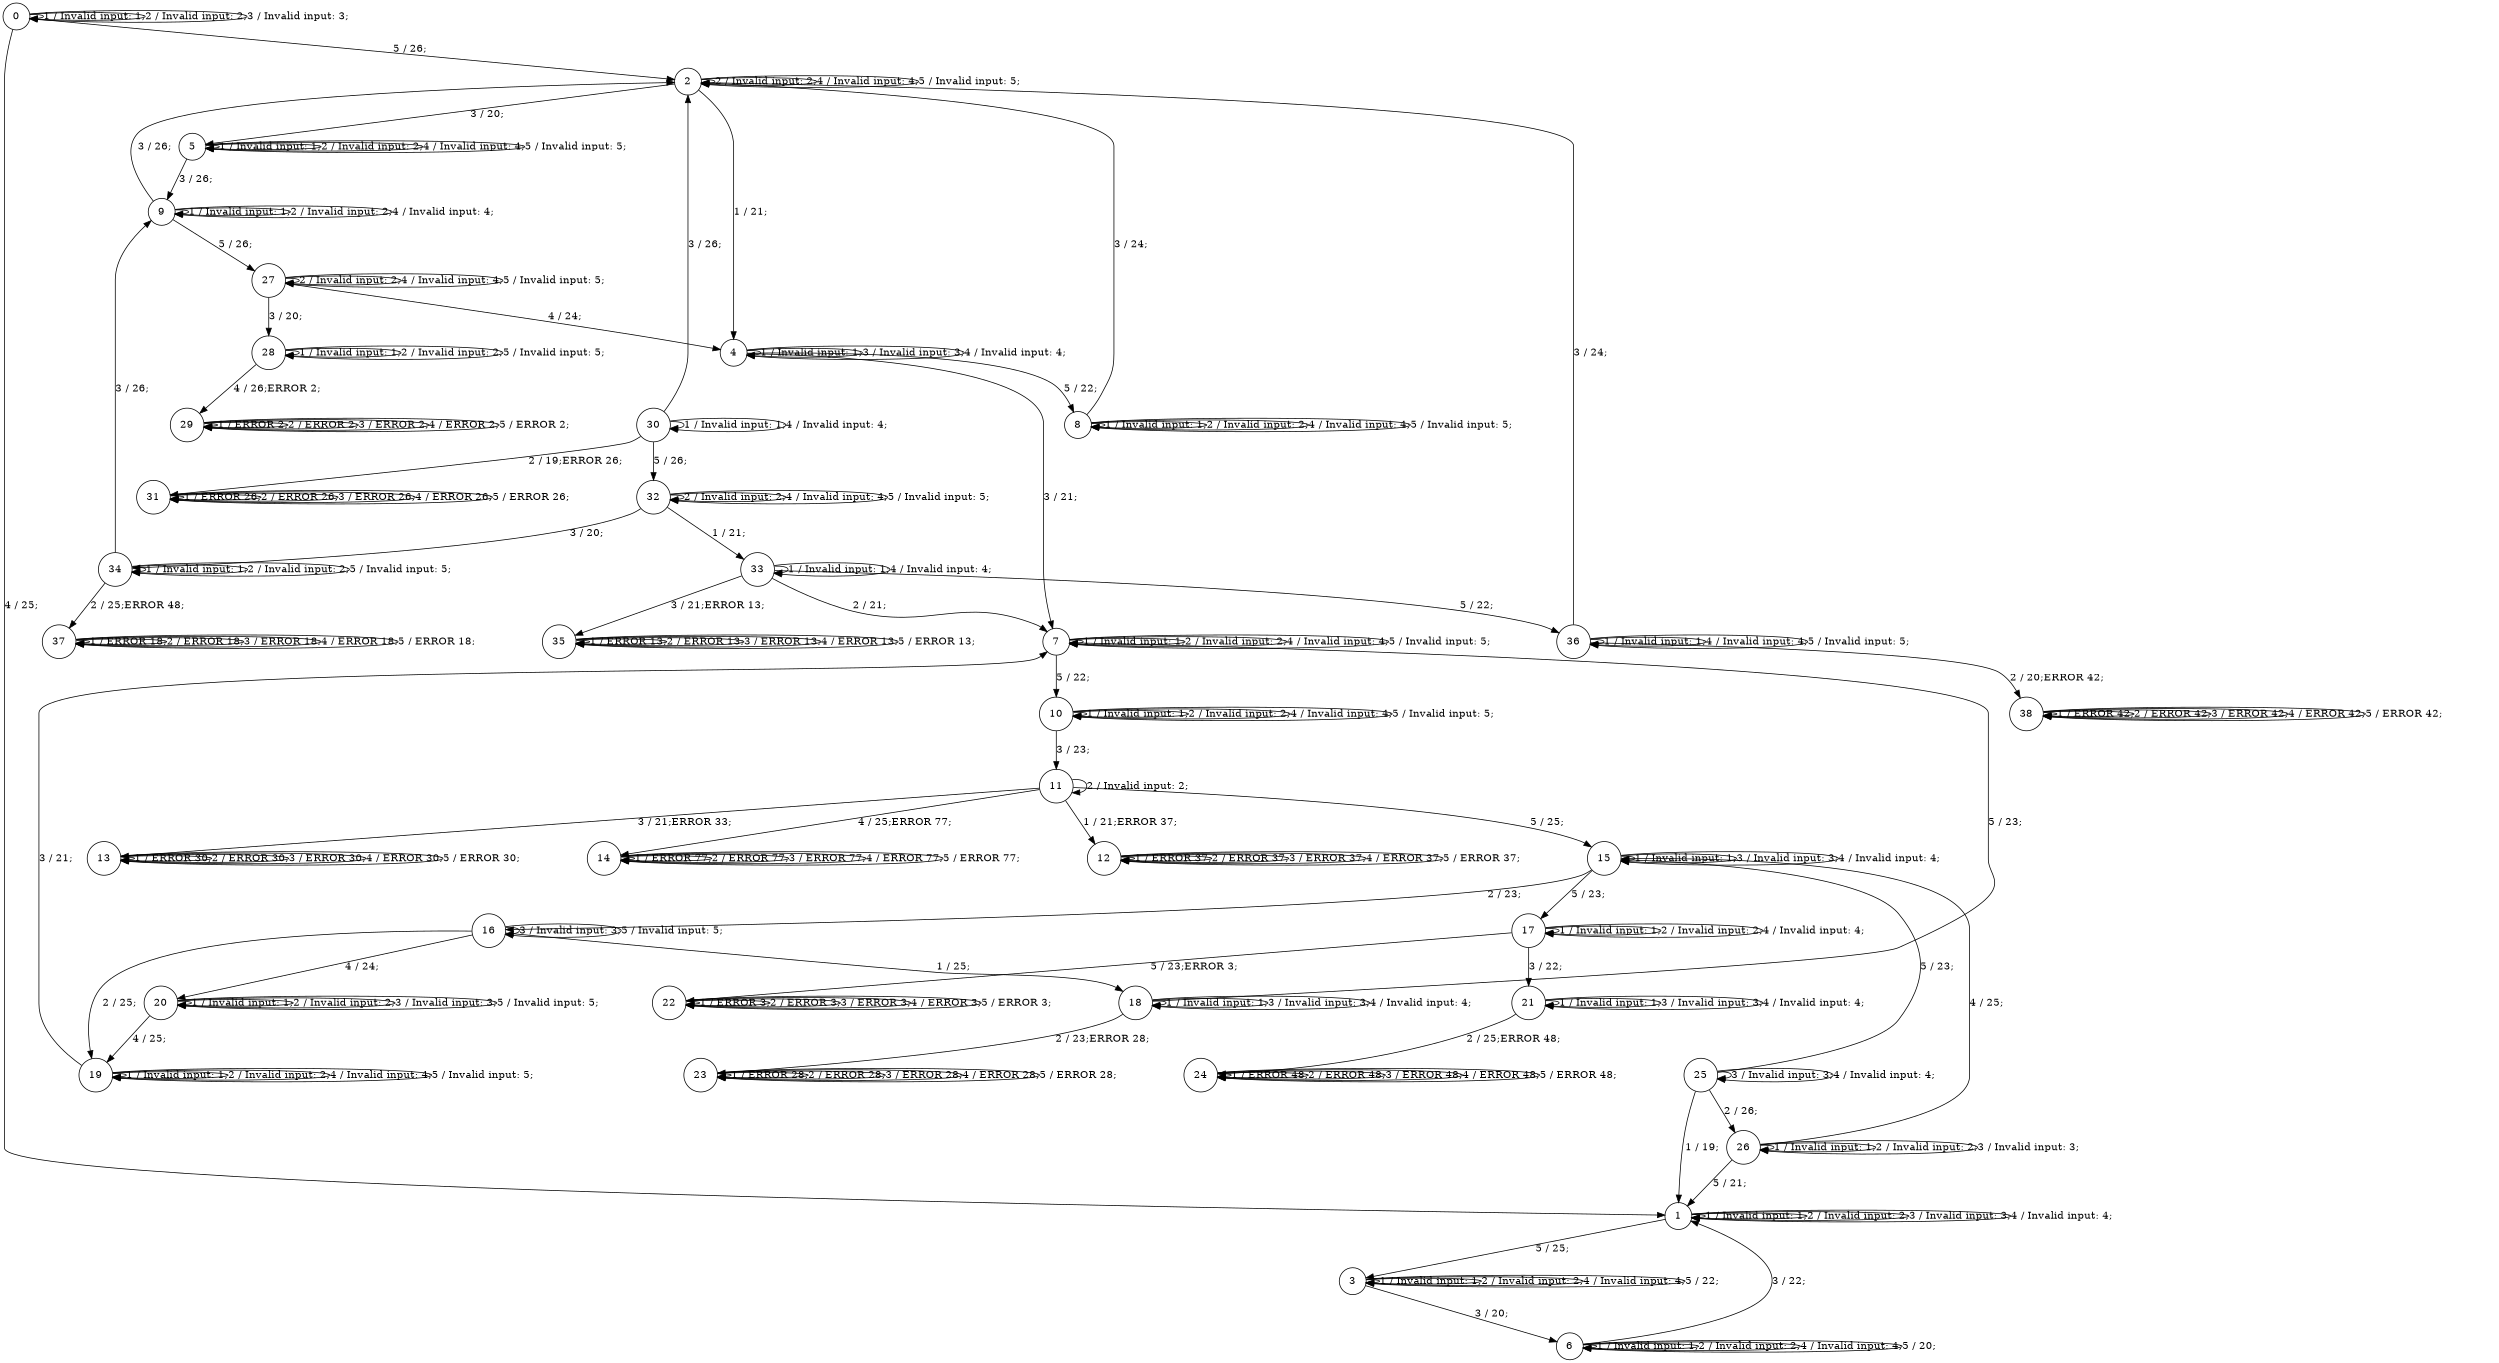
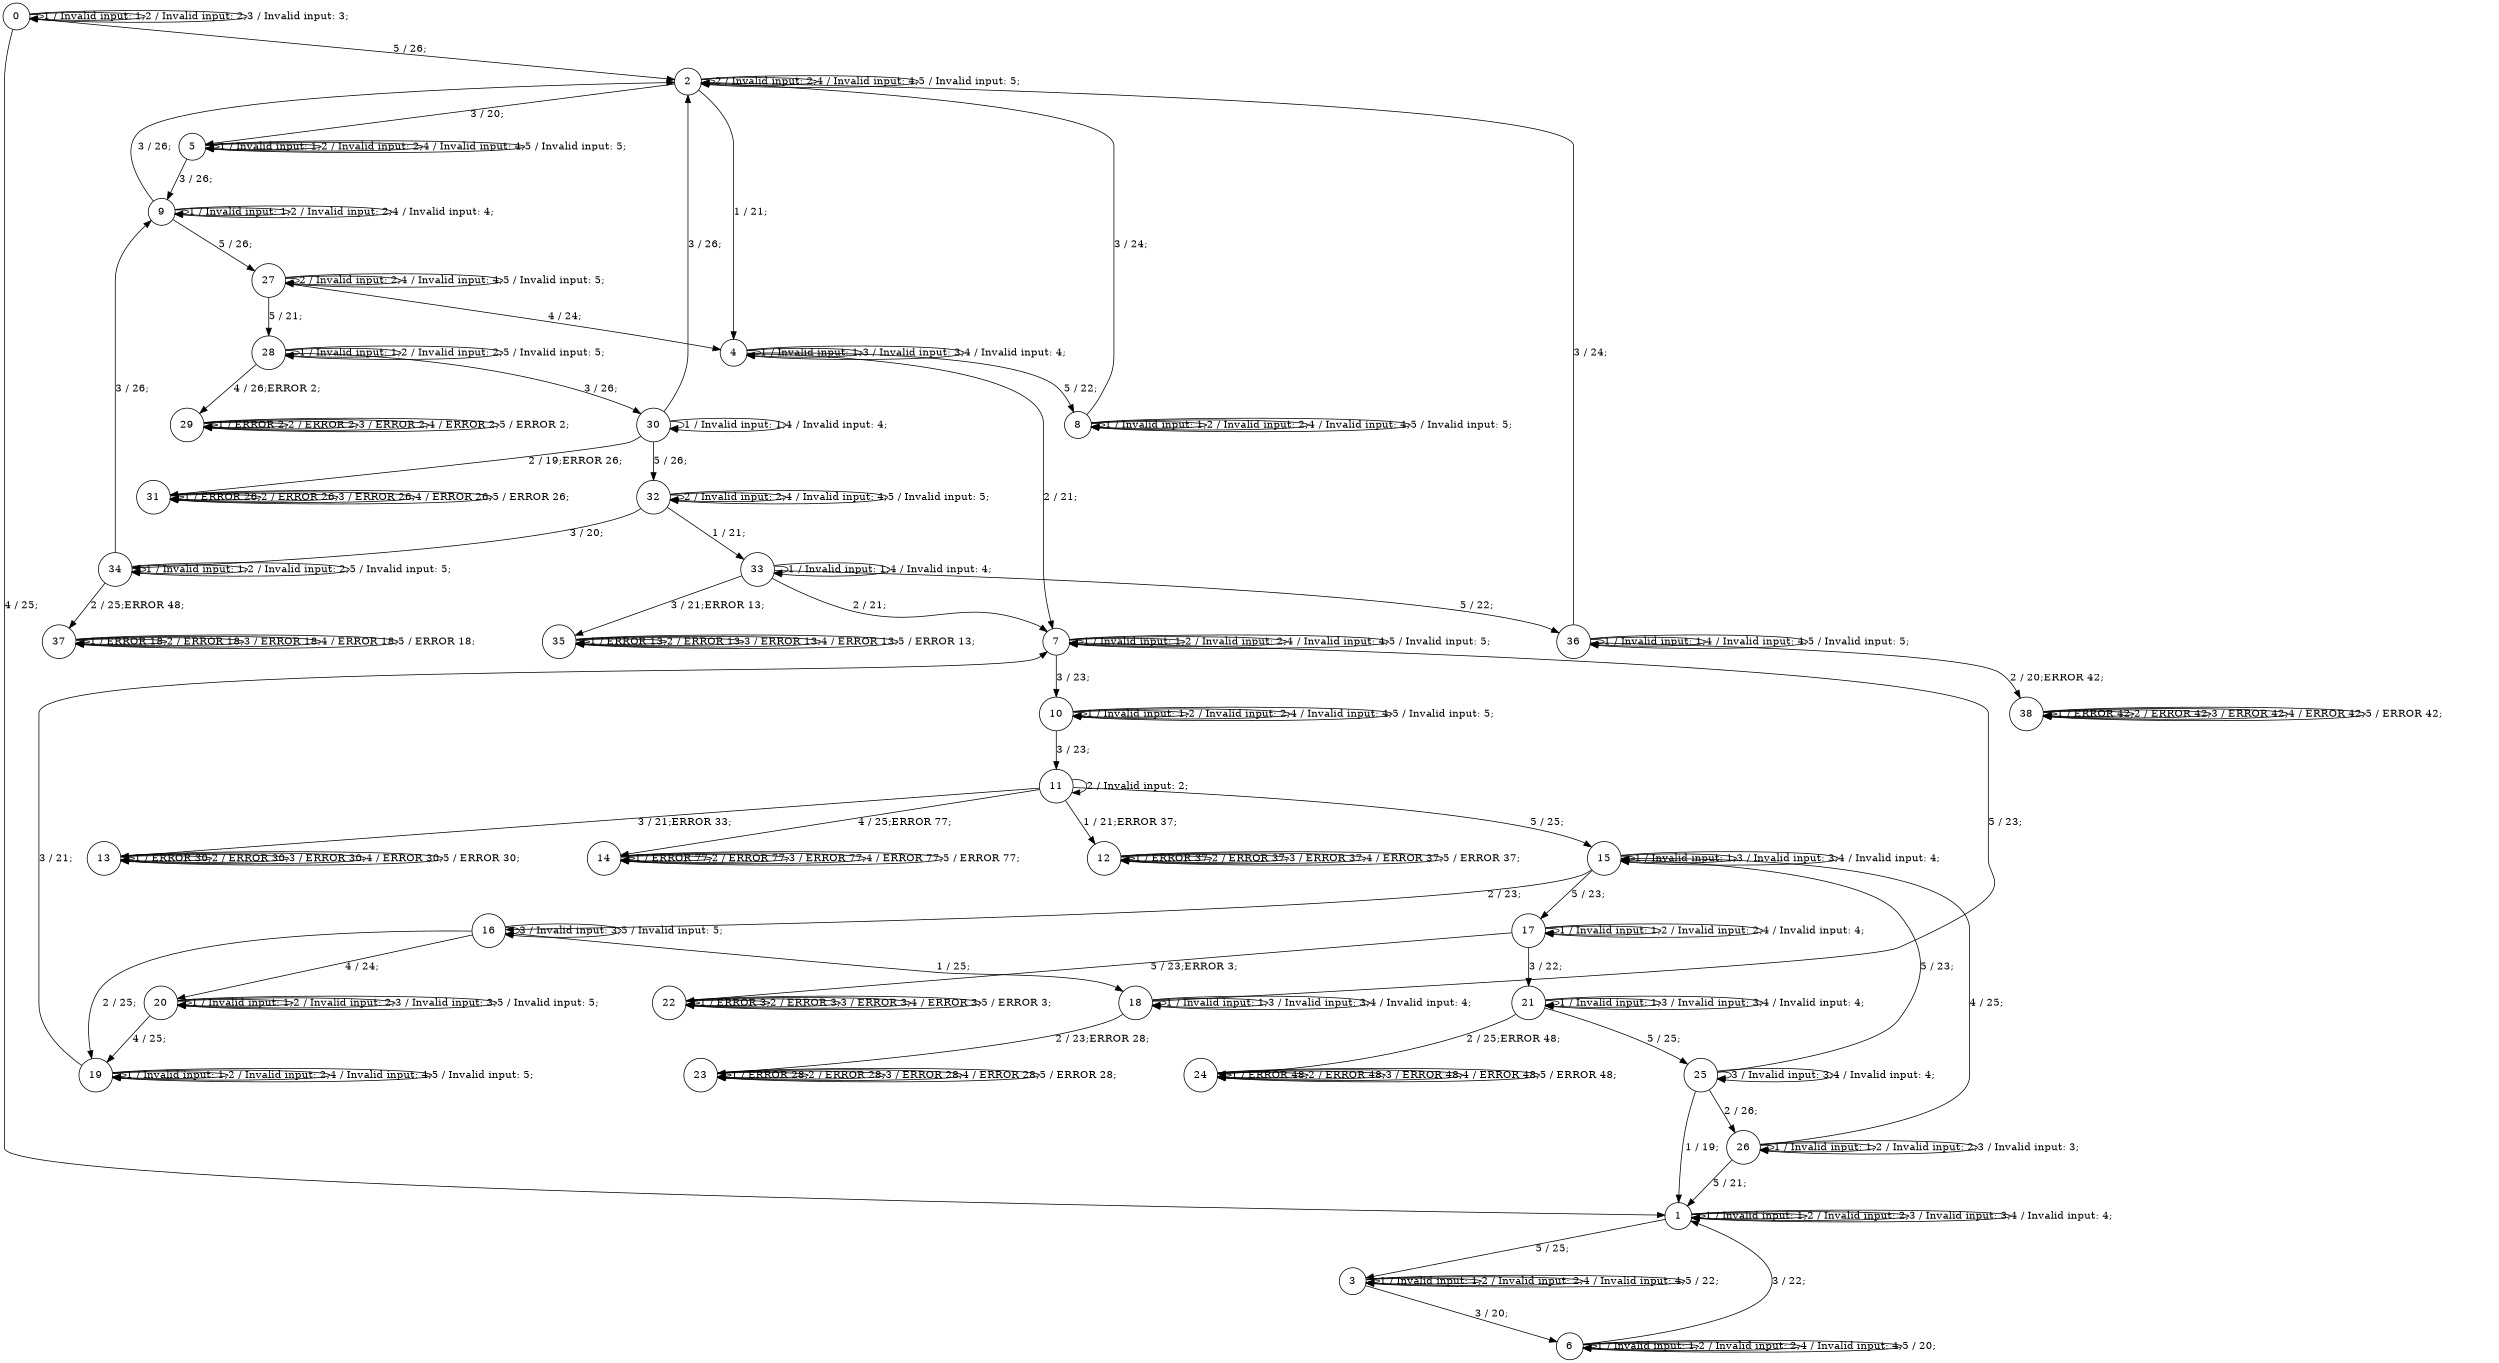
edge "27" -> "28": label "3 / 20;" -> "5 / 21;"
edge "28" -> "30": added, label "3 / 26;"
edge "4" -> "7": label "3 / 21;" -> "2 / 21;"
edge "7" -> "10": label "5 / 22;" -> "3 / 23;"
edge "21" -> "25": added, label "5 / 25;"
